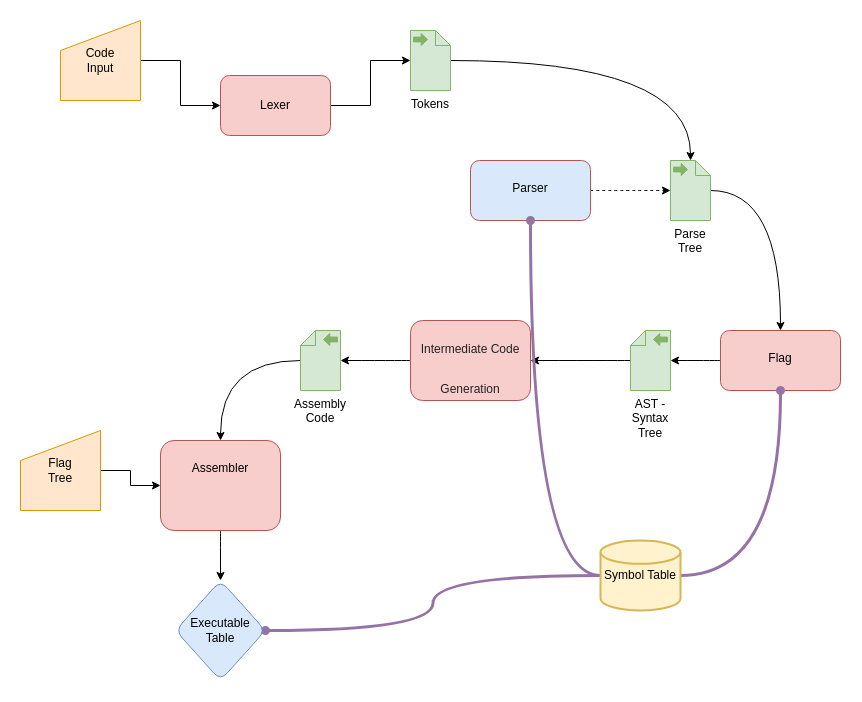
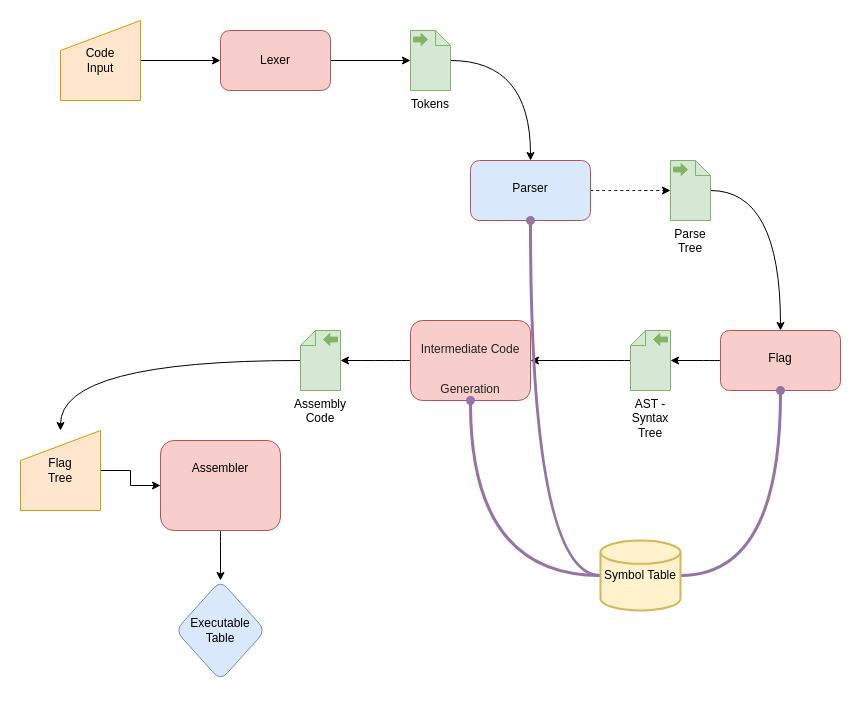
edge "Tokens" -> "Parse Tree": now "Tokens" -> "Parser"
node "Lexer": moved (276, 106) -> (276, 61)
edge "Assembly Code" -> "Assembler": now "Assembly Code" -> "Flag Tree"
edge "Symbol Table" -> "Executable Table": now "Symbol Table" -> "Intermediate Code Generation"
